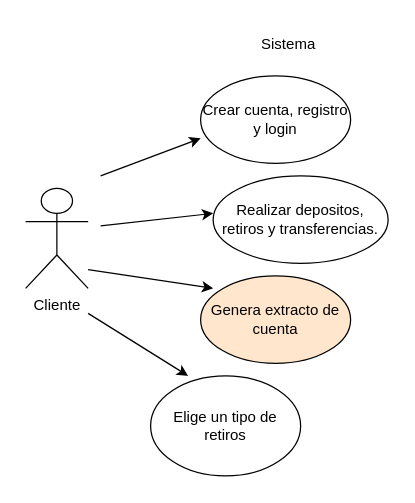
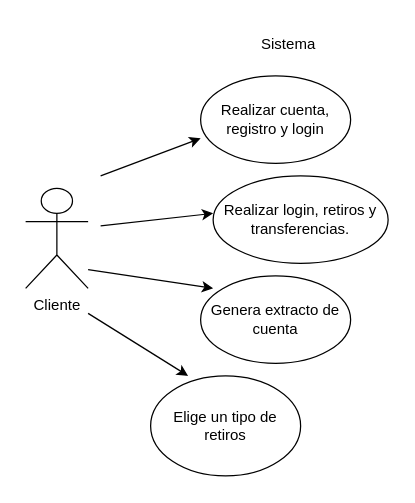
node "Crear cuenta, registro y login": label "Crear cuenta, registro y login" -> "Realizar cuenta, registro y login"
node "Realizar depositos, retiros y transferencias.": label "Realizar depositos, retiros y transferencias." -> "Realizar login, retiros y transferencias."
node "Genera extracto de cuenta": fillcolor #ffe6cc -> #ffffff
